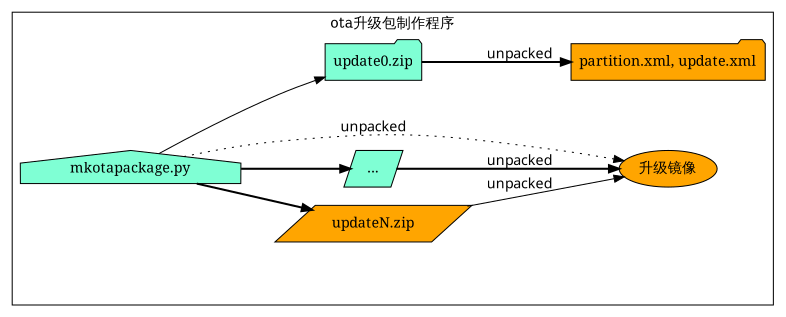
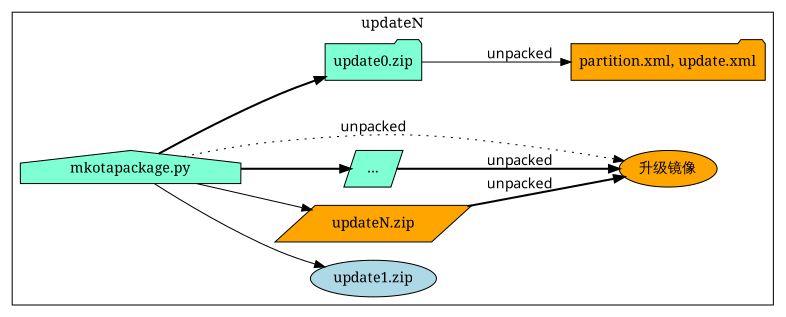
cluster "ota升级包制作程序": label "ota升级包制作程序" -> "updateN"
edge "update0.zip" -> "partition.xml, update.xml": style bold -> solid
edge "mkotapackage.py" -> "update0.zip": style solid -> bold
edge "updateN.zip" -> "升级镜像": style solid -> bold
edge "mkotapackage.py" -> "updateN.zip": style bold -> solid
node "update1.zip": added
